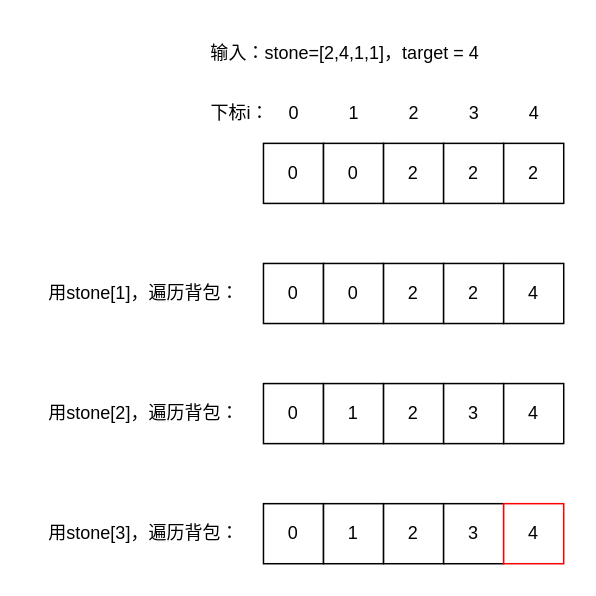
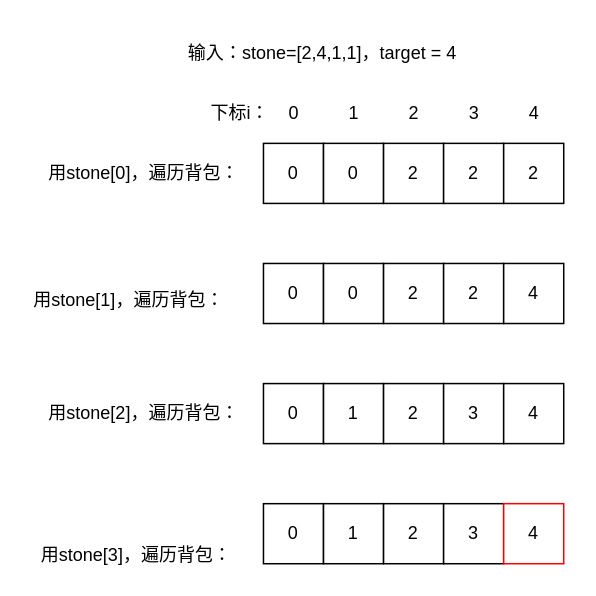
node "输入：stone=[2,4,1,1]，target = 4": moved (344, 53) -> (322, 53)
node "用stone[0]，遍历背包：": added
node "用stone[1]，遍历背包：": moved (143, 293) -> (128, 301)
node "用stone[3]，遍历背包：": moved (143, 533) -> (136, 556)
